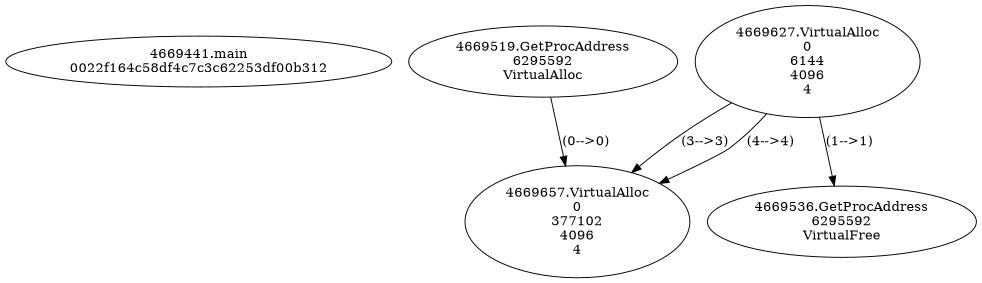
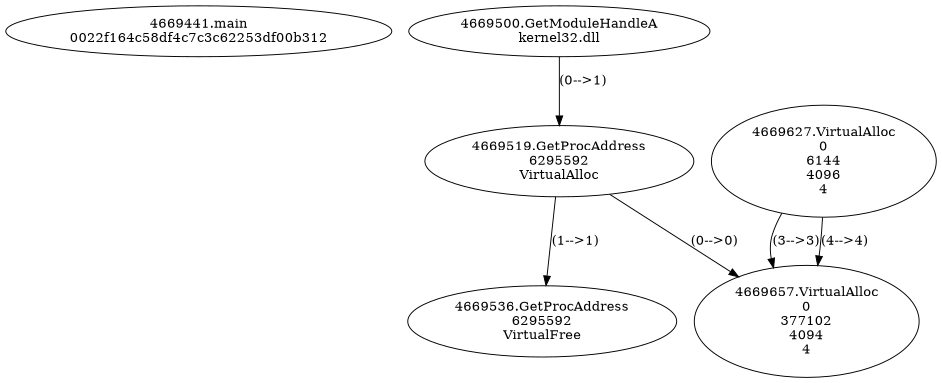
node "4669500.GetModuleHandleA kernel32.dll": added
edge "4669627.VirtualAlloc 0 6144 4096 4" -> "4669536.GetProcAddress 6295592 VirtualFree": now "4669519.GetProcAddress 6295592 VirtualAlloc" -> "4669536.GetProcAddress 6295592 VirtualFree"
node "4669657.VirtualAlloc 0 377102 4096 4": label "4669657.VirtualAlloc 0 377102 4096 4" -> "4669657.VirtualAlloc 0 377102 4094 4"
